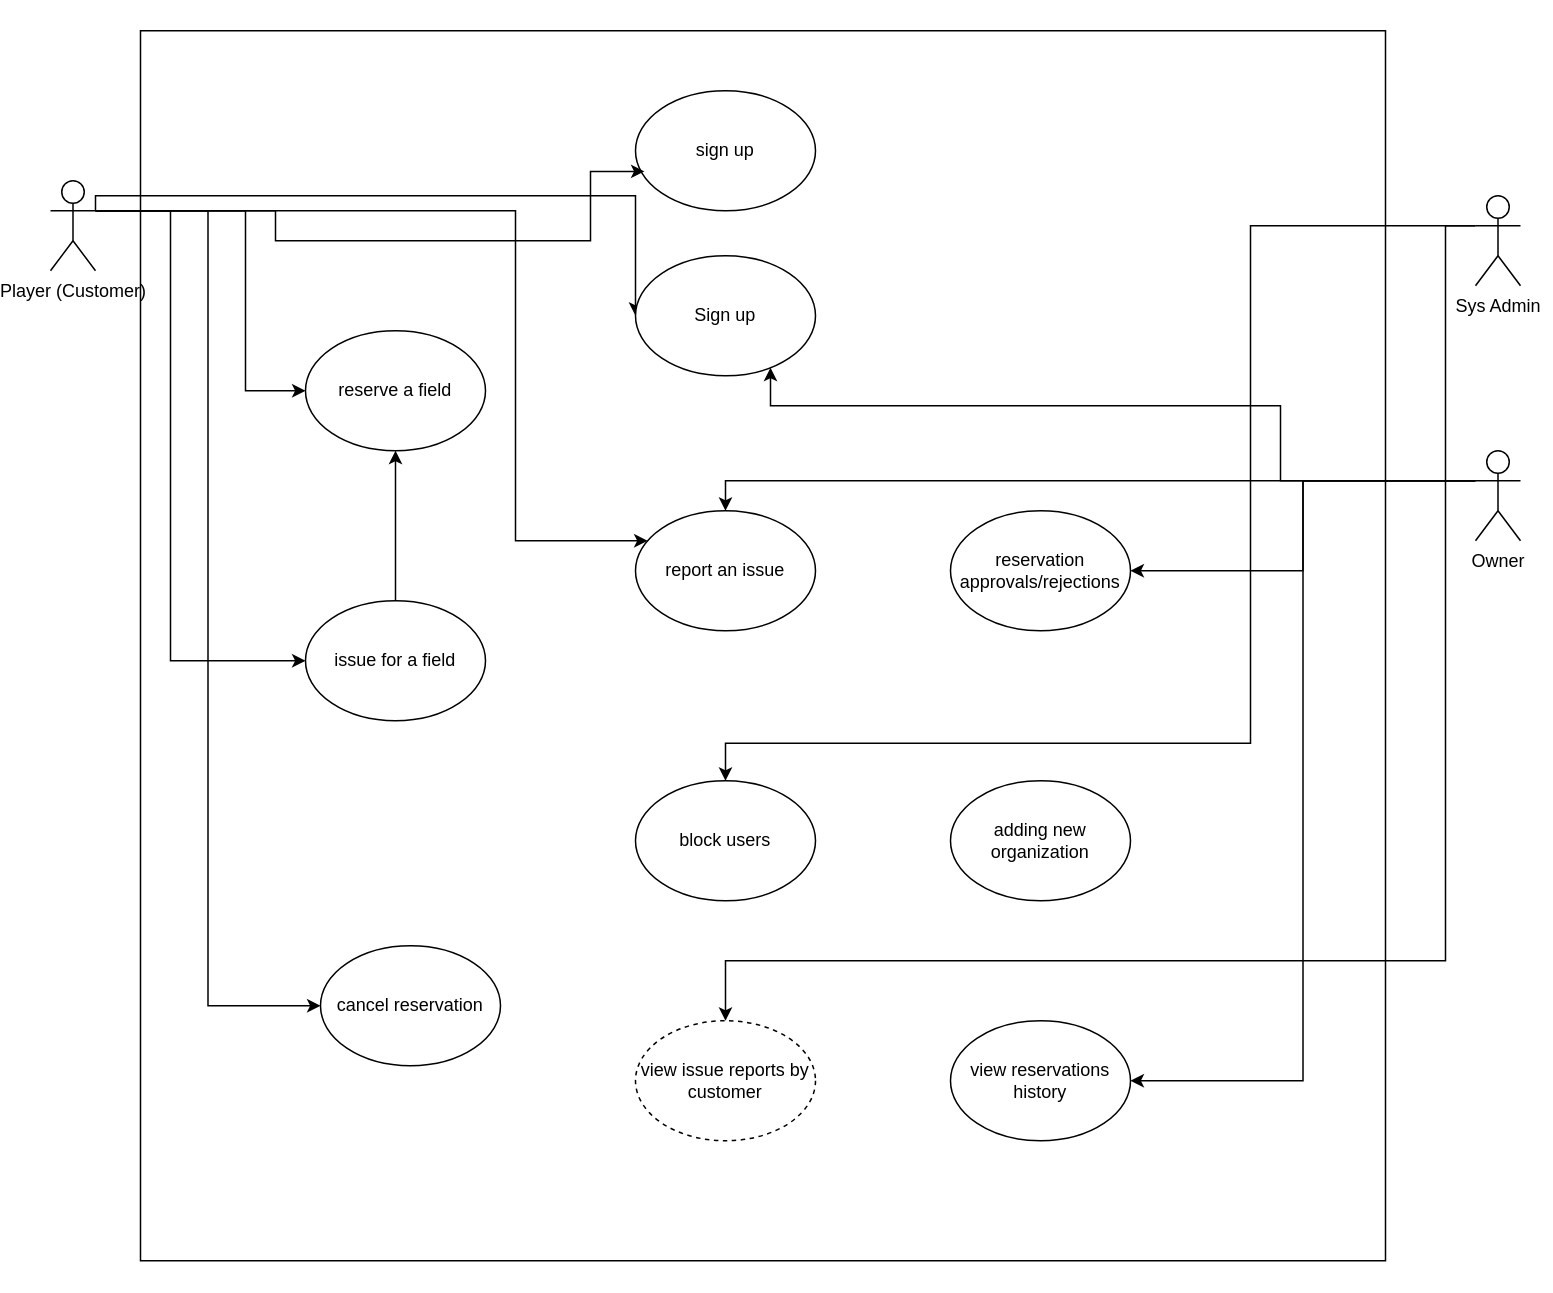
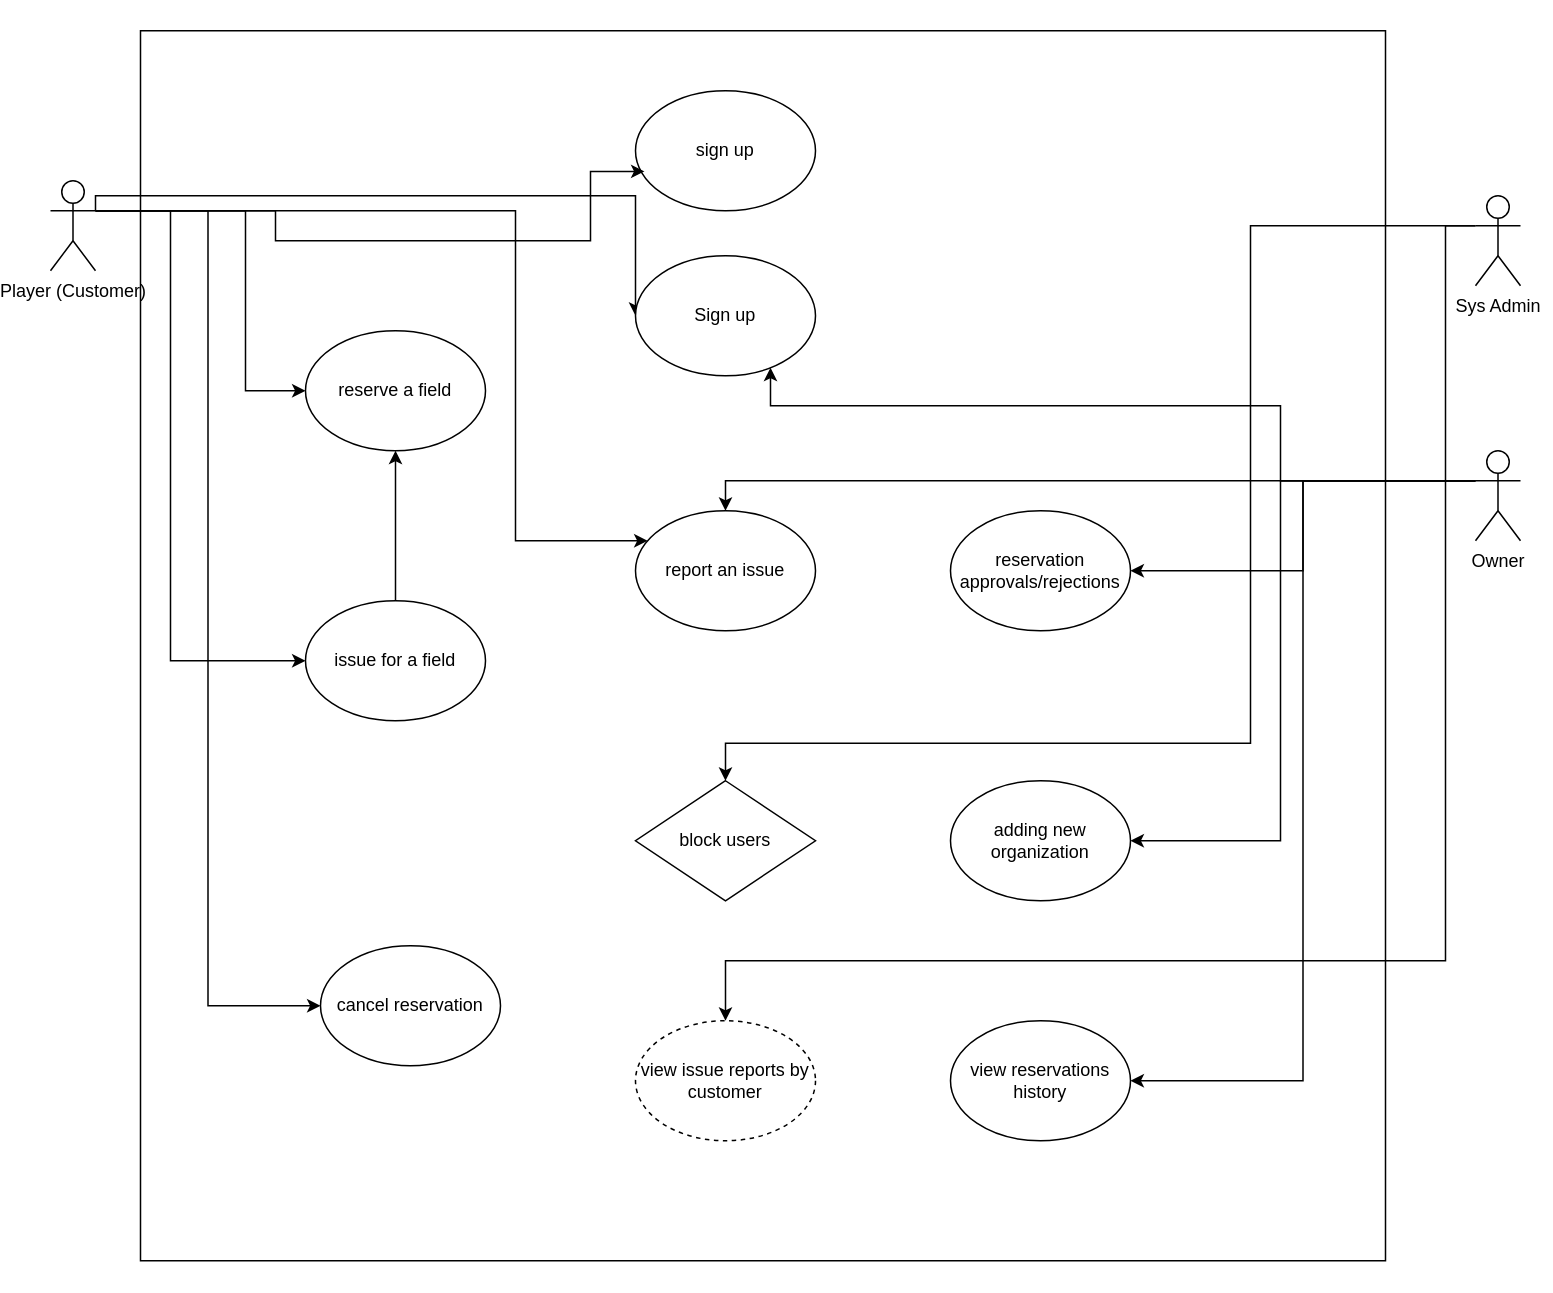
edge "Owner" -> "adding new organization": added
node "block users": shape ellipse -> diamond
